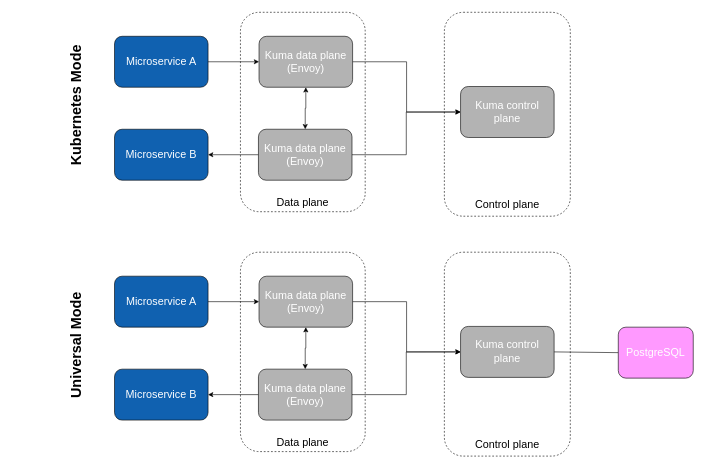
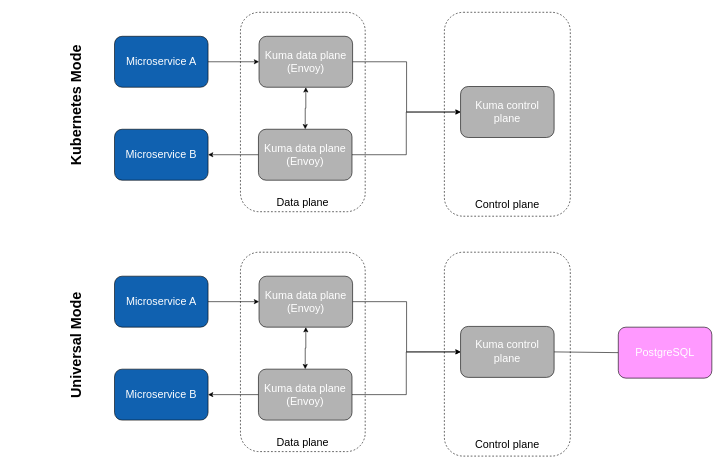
node "PostgreSQL": size 75x51 -> 94x51
